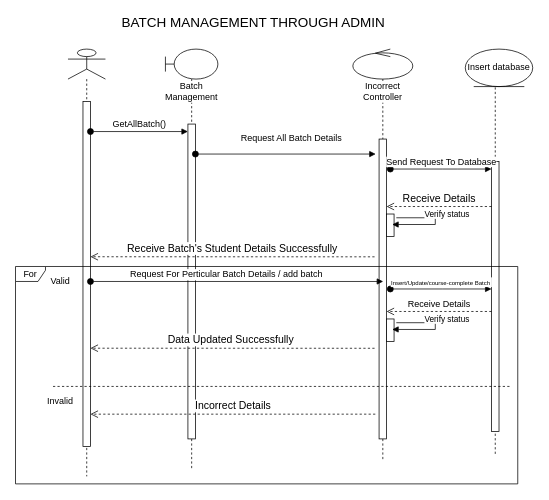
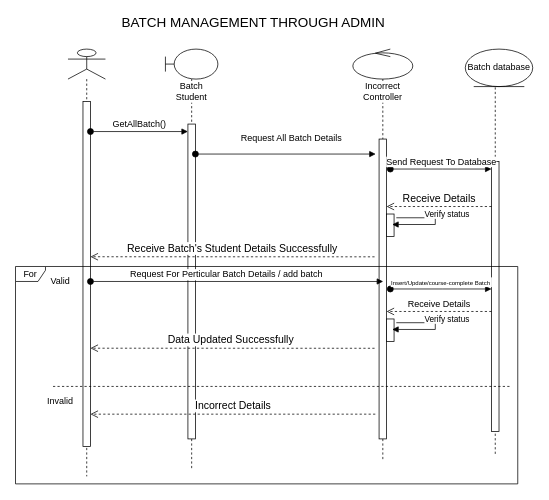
node "Insert database": label "Insert database" -> "Batch database"
node "Batch Management": label "Batch Management" -> "Batch Student"
